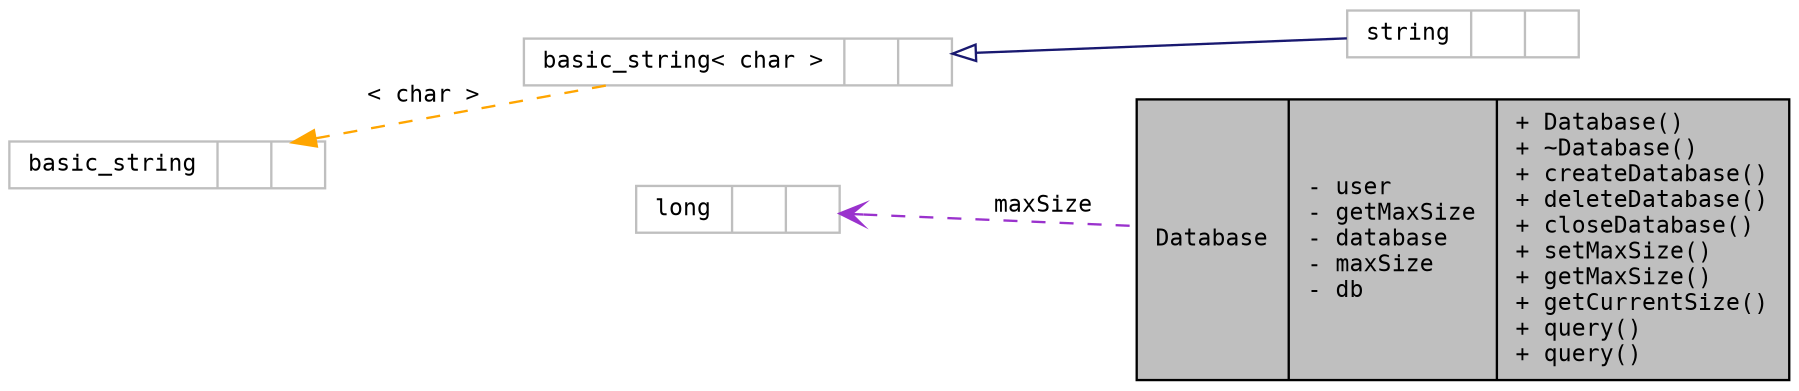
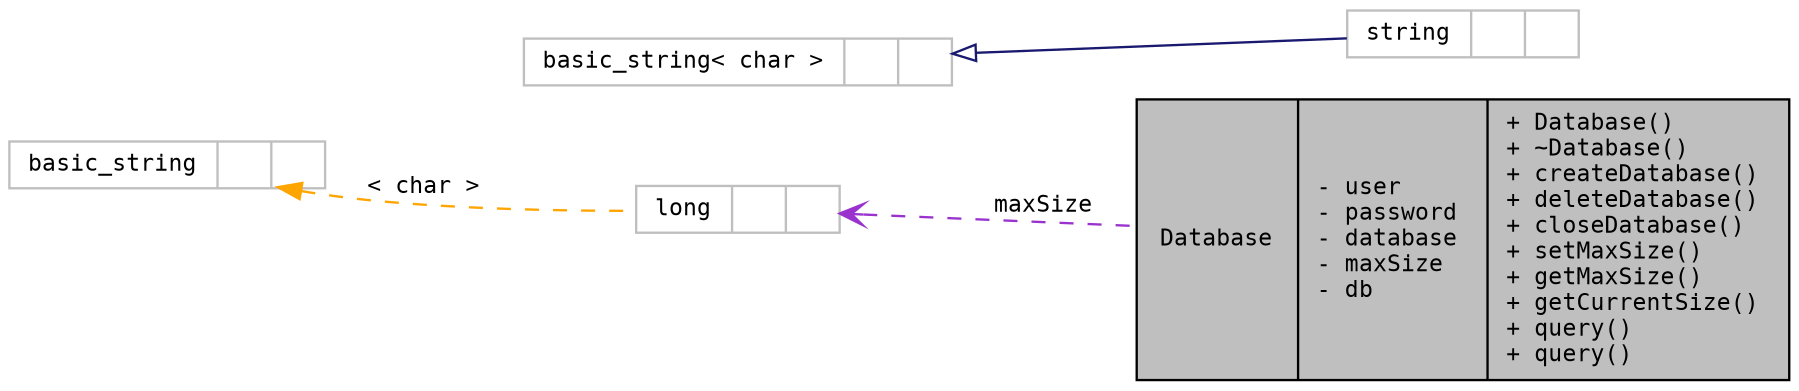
edge "basic_string< char >" -> "basic_string": now "long" -> "basic_string"
node "Database": text "- getMaxSize" -> "- password"
